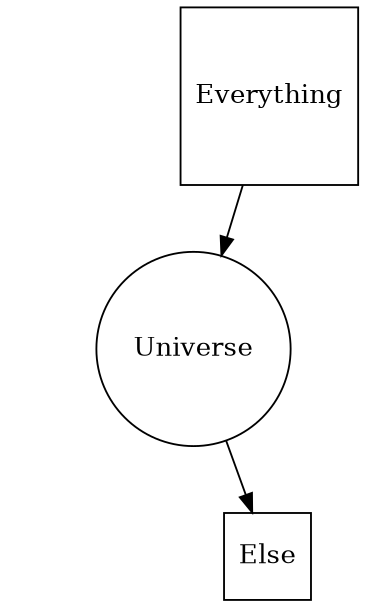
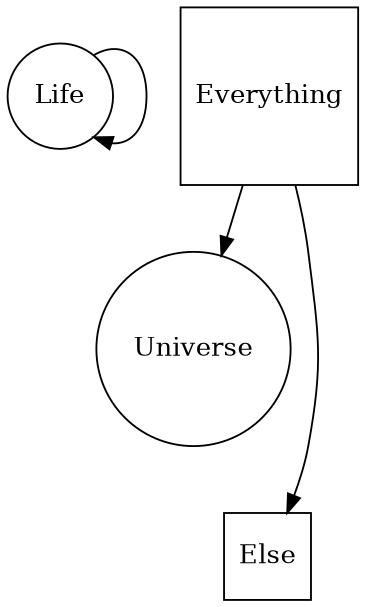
node "Life": added
edge "Universe" -> "Else": now "Everything" -> "Else"
